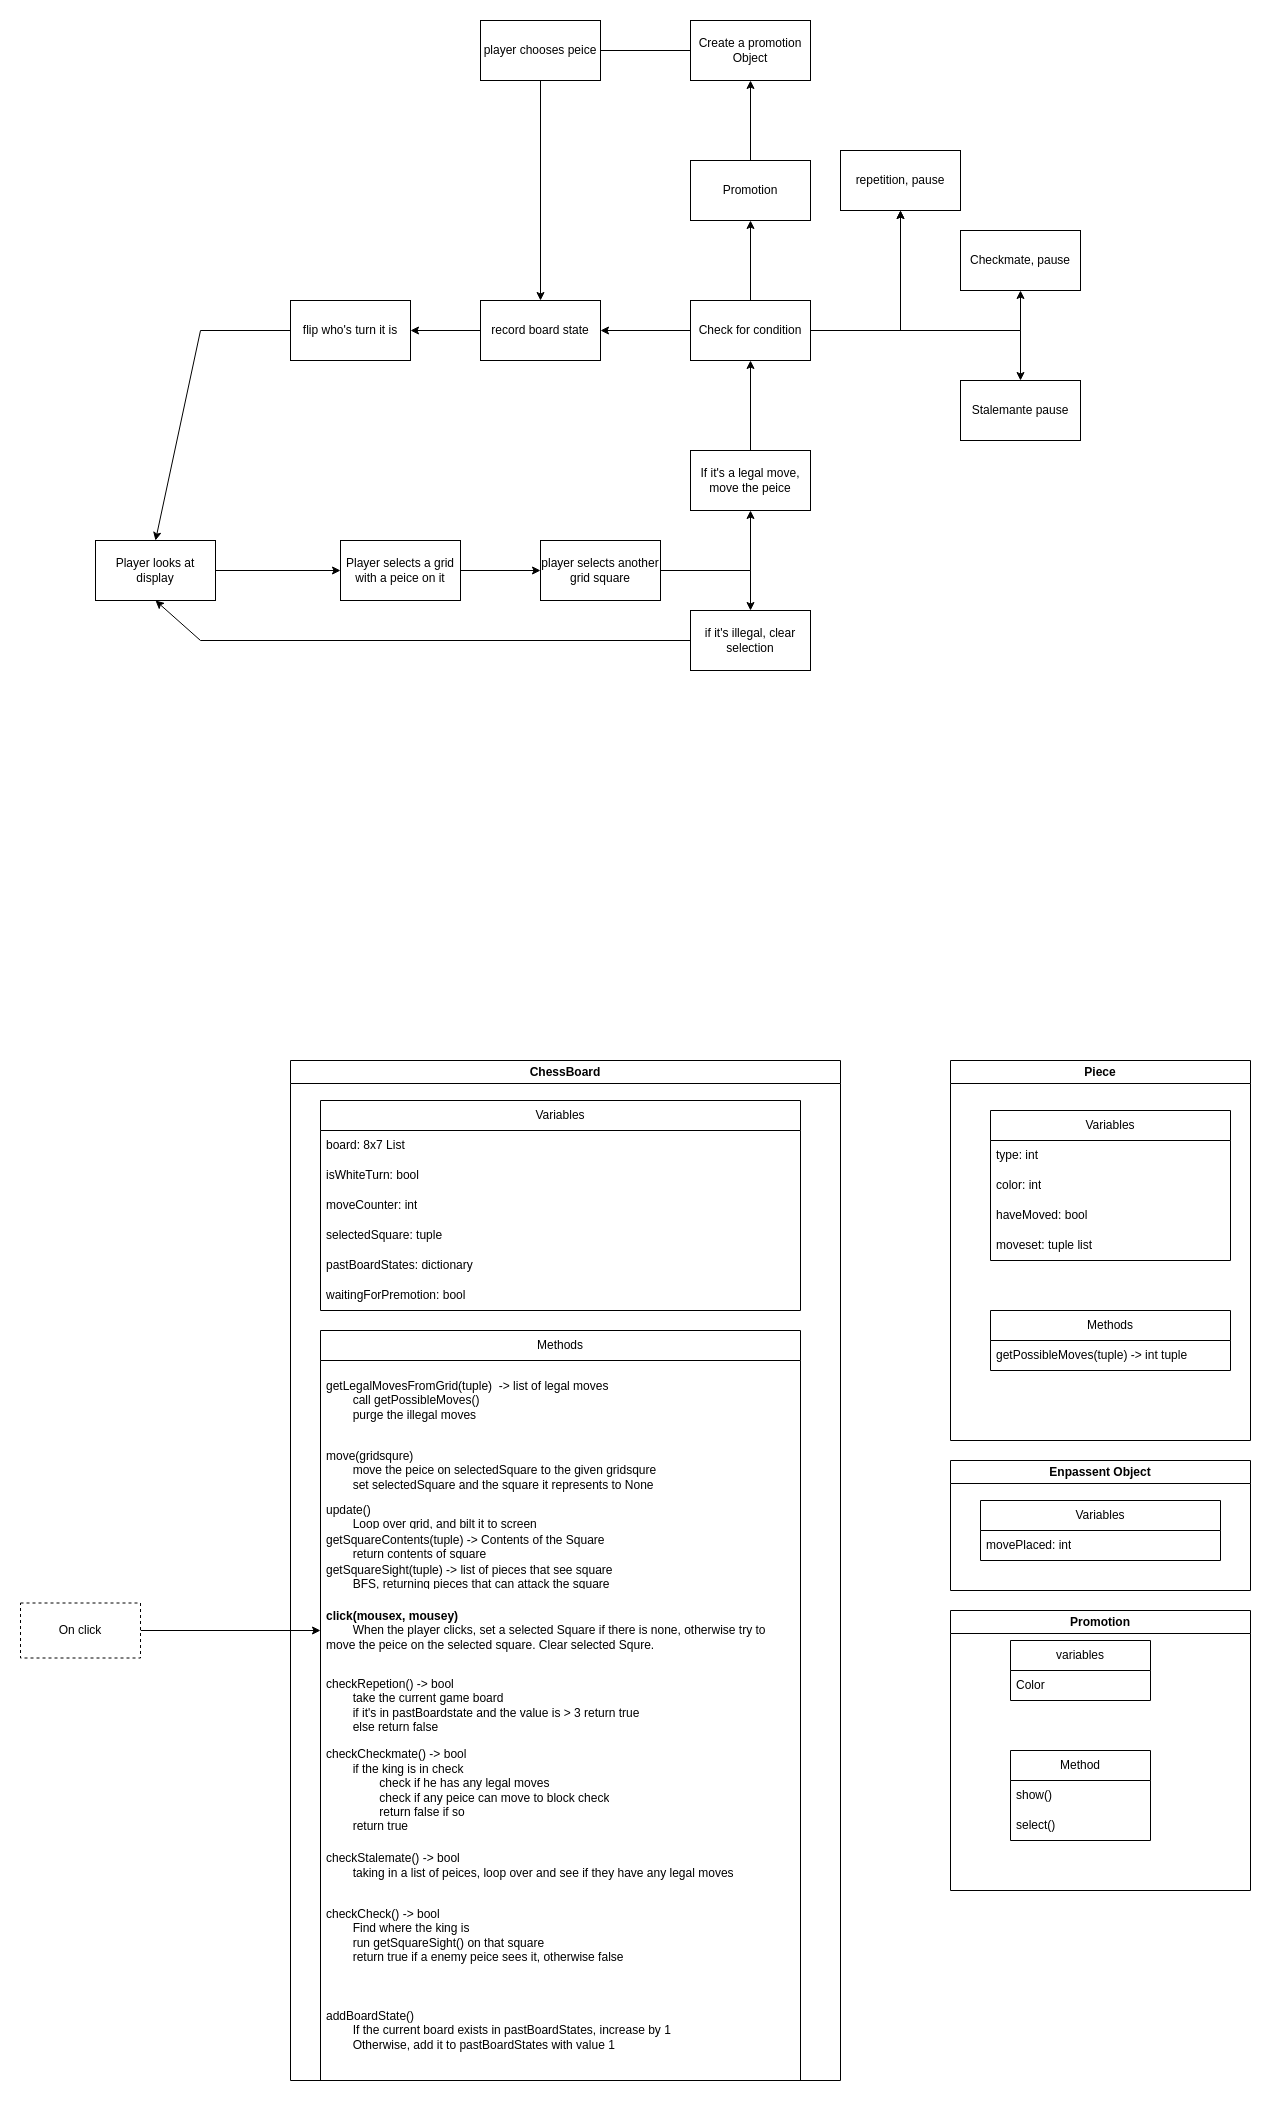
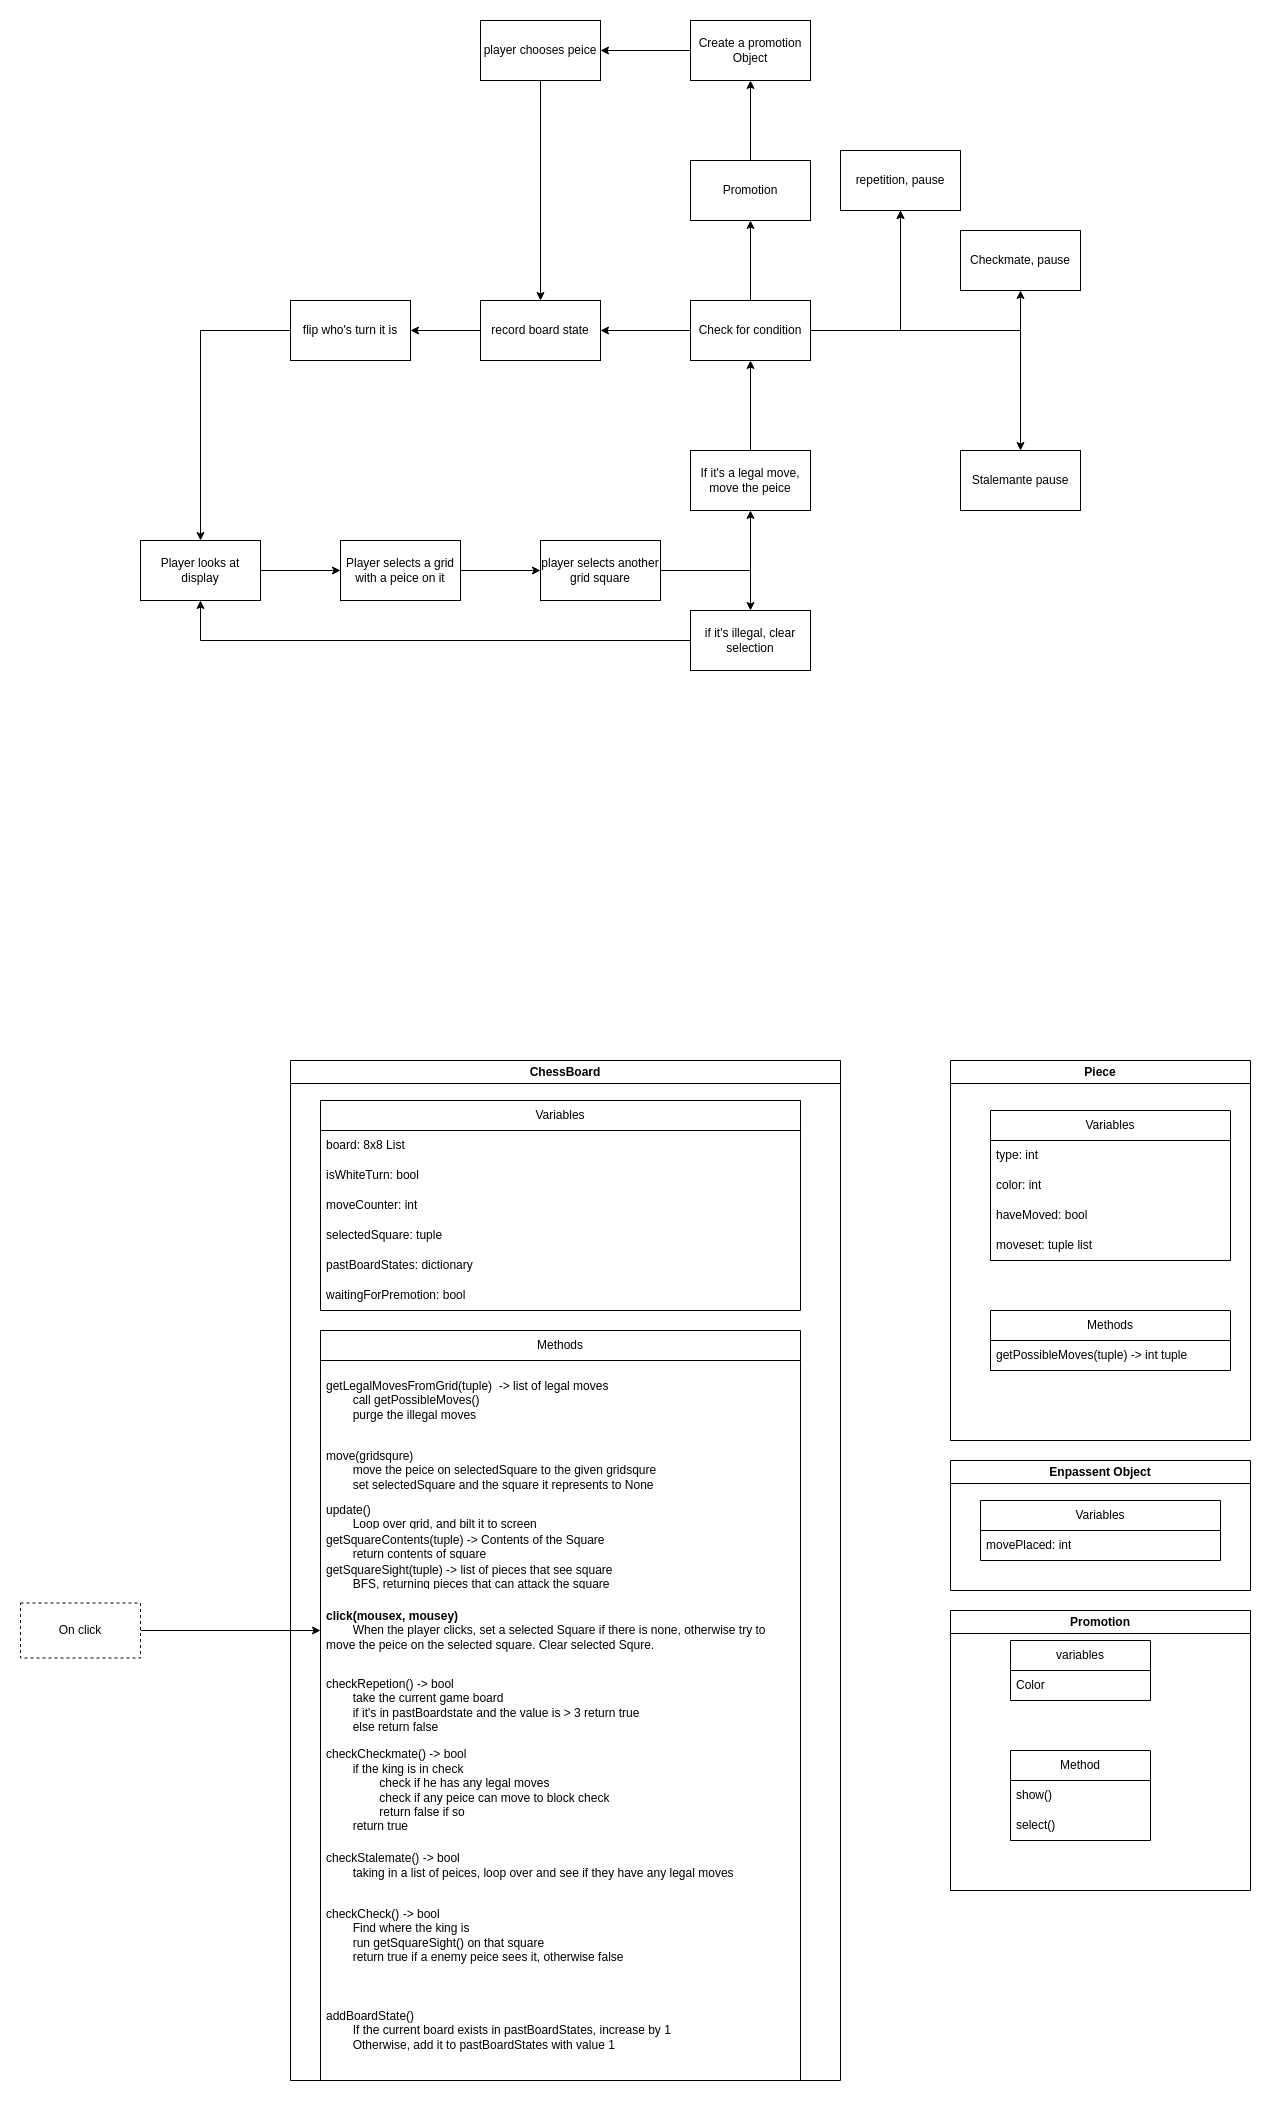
edge "player chooses peice" -- "Create a promotion Object": arrowhead none -> classic
node "Stalemante pause": moved (1021, 411) -> (1021, 481)
node "Player looks at display": moved (156, 571) -> (201, 571)
node "board: 8x7 List": label "board: 8x7 List" -> "board: 8x8 List"
